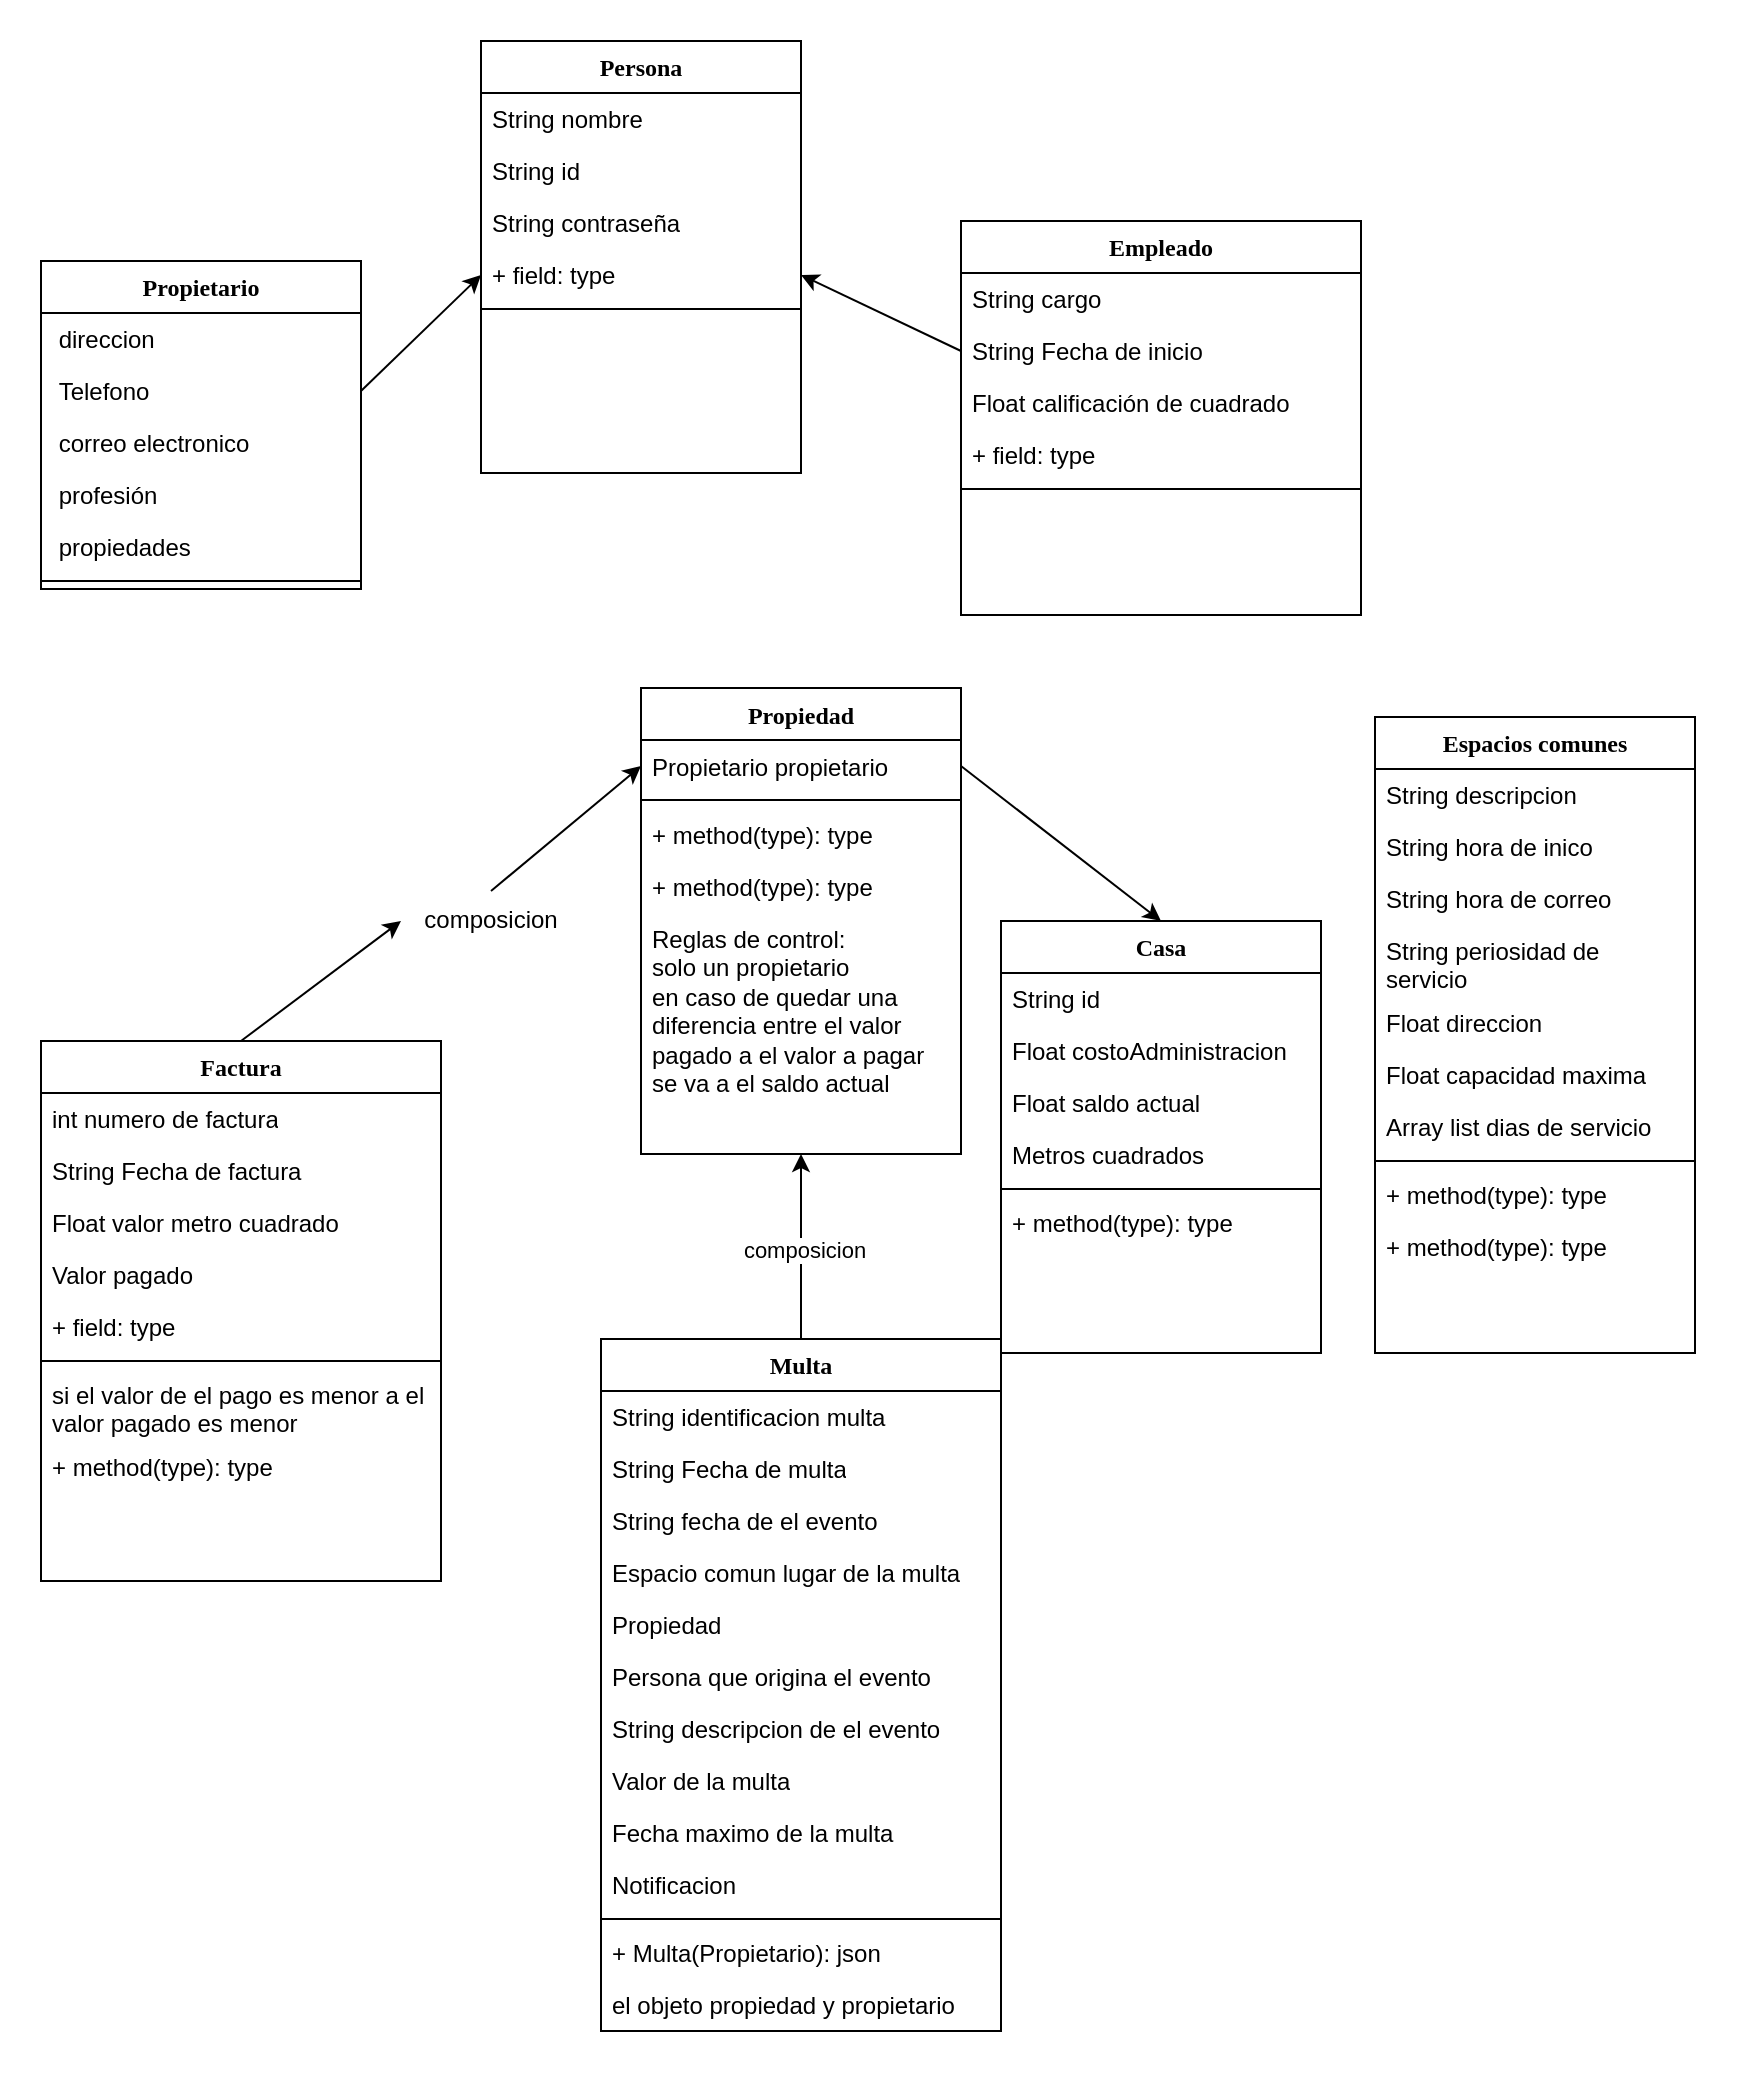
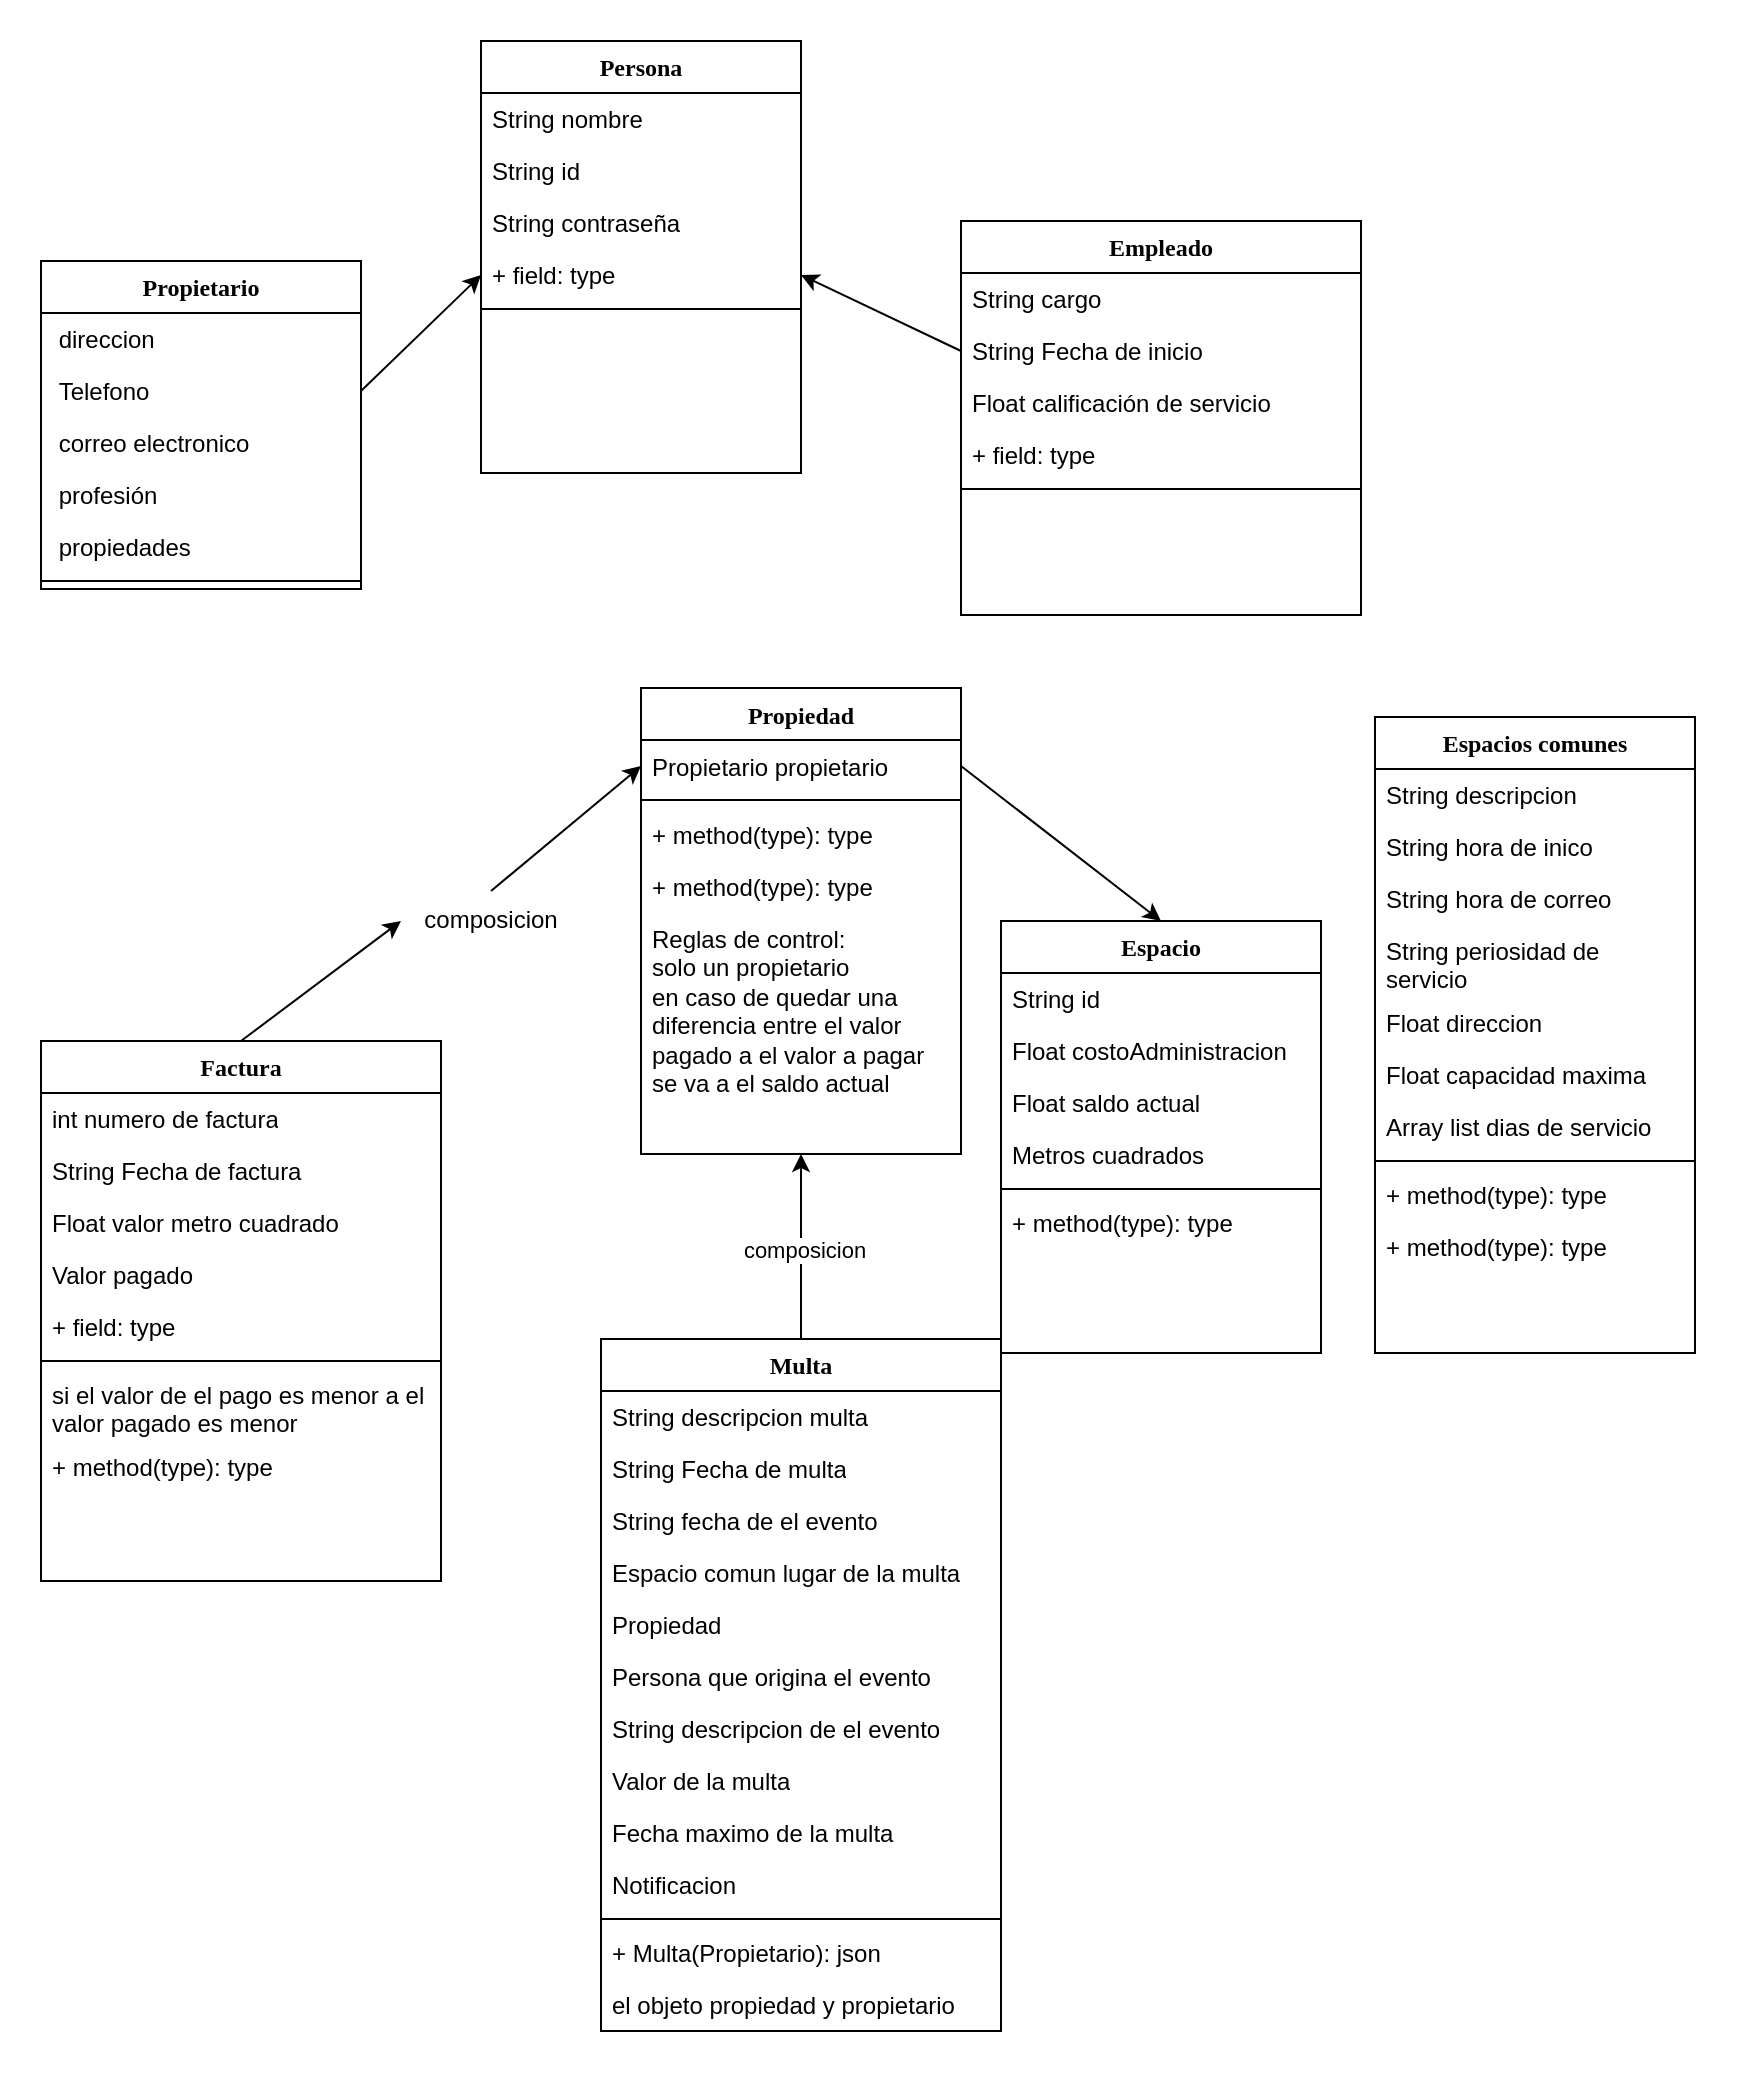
node "Float calificación de cuadrado": label "Float calificación de cuadrado" -> "Float calificación de servicio"
node "Casa": label "Casa" -> "Espacio"
node "String identificacion multa": label "String identificacion multa" -> "String descripcion multa"
